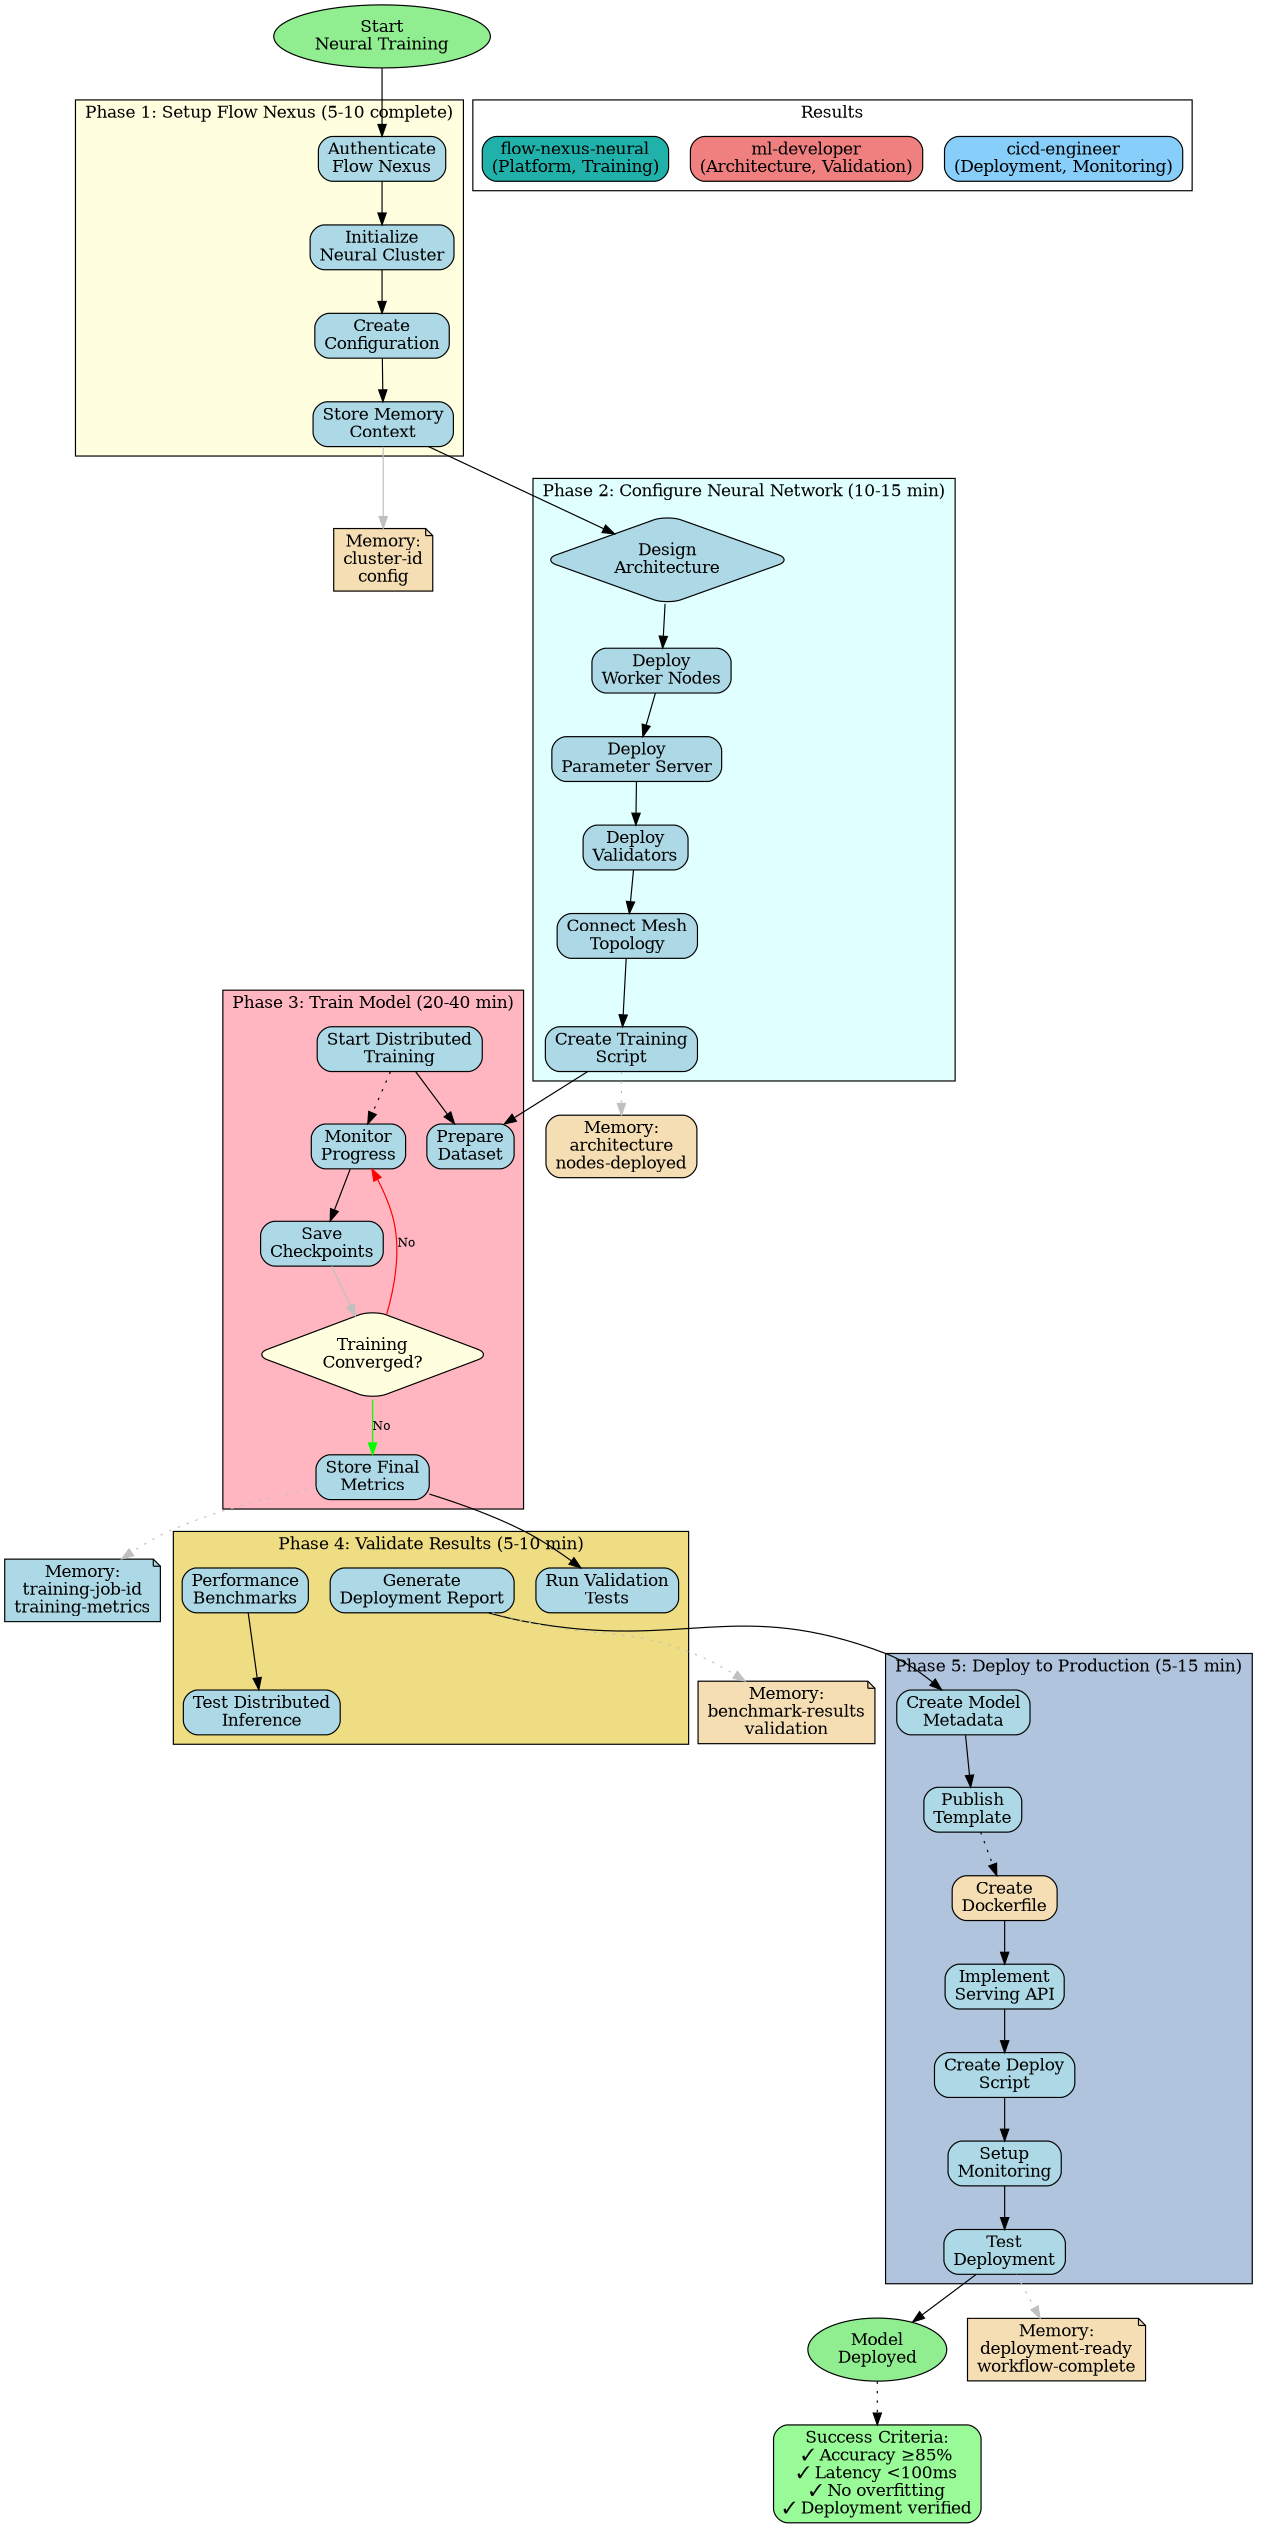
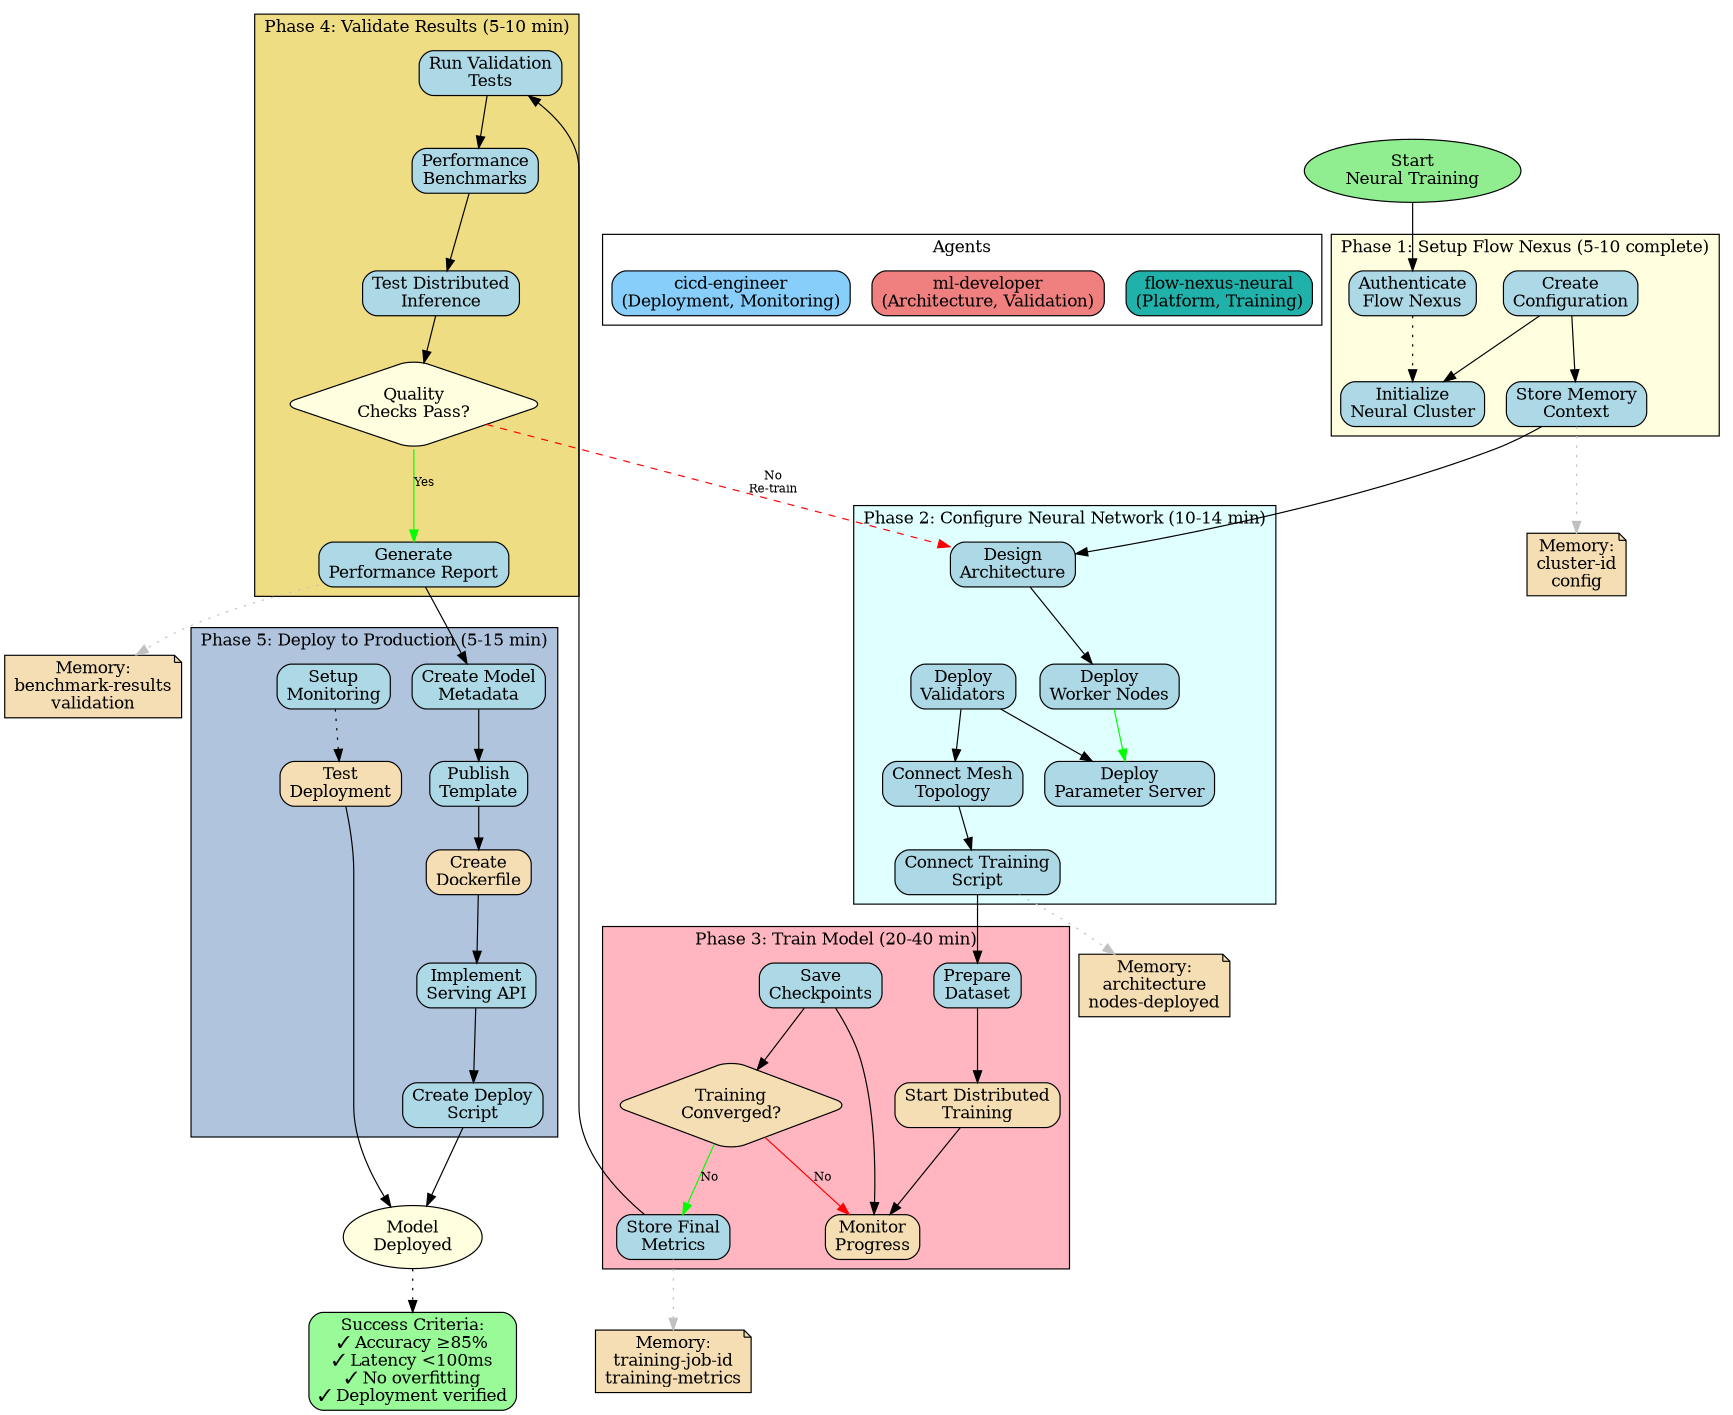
cluster "Results": label "Results" -> "Agents"
edge "Run Validation Tests" -> "Performance Benchmarks": added
edge "Authenticate Flow Nexus" -> "Initialize Neural Cluster": style solid -> dotted
edge "Initialize Neural Cluster" -> "Create Configuration": reversed
node "Quality Checks Pass?": added
edge "Store Memory Context" -> "Memory: cluster-id config": style solid -> dotted
cluster "Phase 2: Configure Neural Network (10-15 min)": label "Phase 2: Configure Neural Network (10-15 min)" -> "Phase 2: Configure Neural Network (10-14 min)"
node "Design Architecture": shape diamond -> box
edge "Deploy Worker Nodes" -> "Deploy Parameter Server": color black -> green
edge "Deploy Parameter Server" -> "Deploy Validators": reversed
node "Start Distributed Training": fillcolor lightblue -> wheat
node "Create Training Script": label "Create Training Script" -> "Connect Training Script"
edge "Start Distributed Training" -> "Monitor Progress": style dotted -> solid
edge "Start Distributed Training" -> "Prepare Dataset": reversed
node "Monitor Progress": fillcolor lightblue -> wheat
node "Memory: architecture nodes-deployed": shape box -> note
edge "Monitor Progress" -> "Save Checkpoints": reversed
edge "Save Checkpoints" -> "Training Converged?": color gray -> black
node "Training Converged?": fillcolor lightyellow -> wheat
node "Memory: training-job-id training-metrics": fillcolor lightblue -> wheat
node "Generate Deployment Report": label "Generate Deployment Report" -> "Generate Performance Report"
edge "Publish Template" -> "Create Dockerfile": style dotted -> solid
edge "Create Deploy Script" -> "Setup Monitoring": now "Create Deploy Script" -> "Model Deployed"
edge "Setup Monitoring" -> "Test Deployment": style solid -> dotted
node "Test Deployment": fillcolor lightblue -> wheat
node "Model Deployed": fillcolor lightgreen -> lightyellow
node "Memory: deployment-ready workflow-complete": removed
